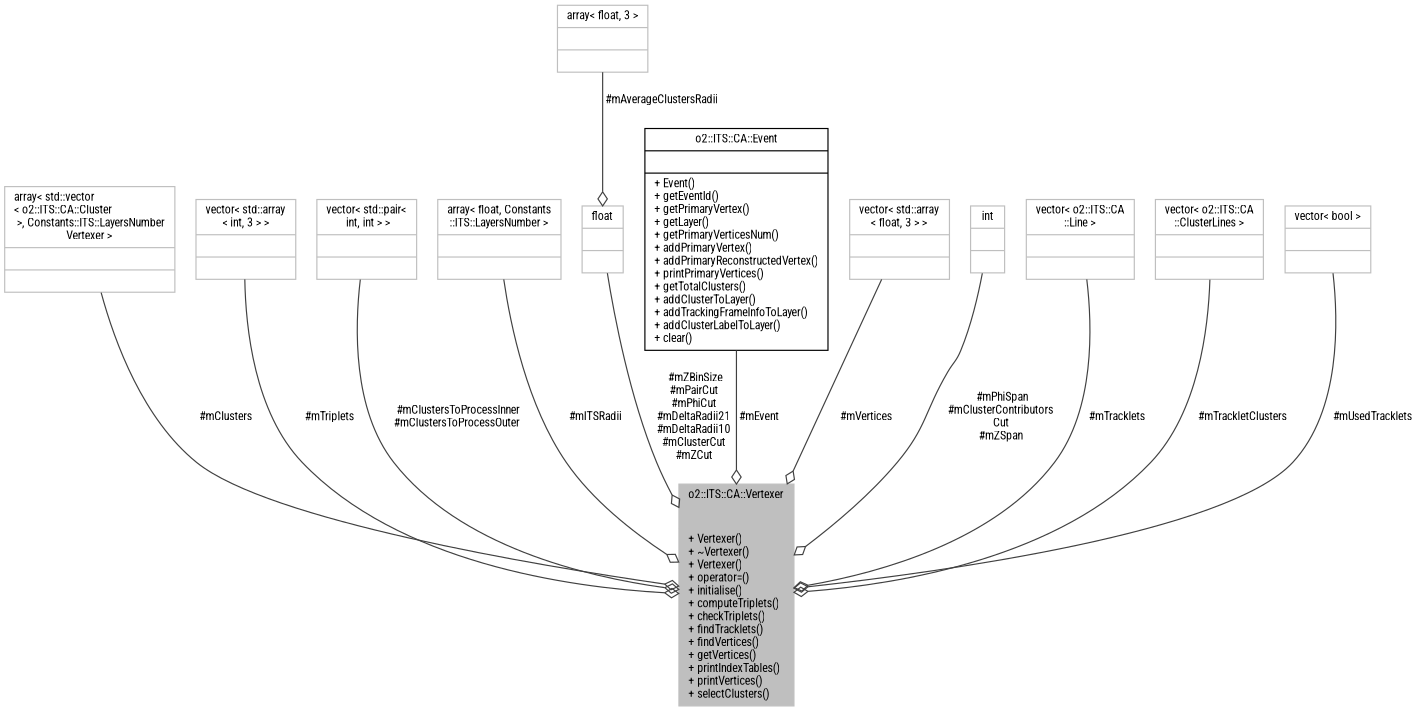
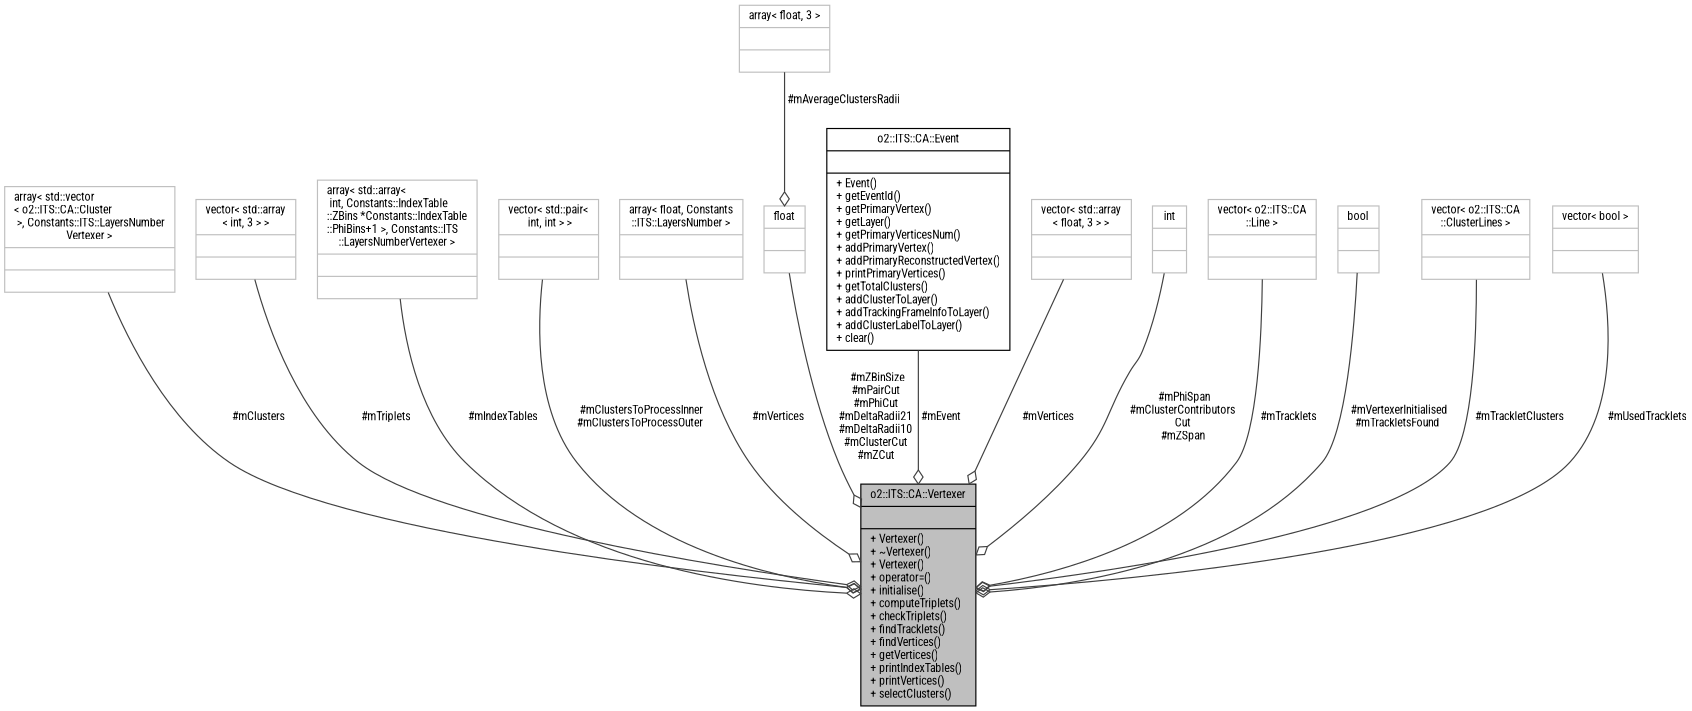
node "array< std::array<": added
node "bool": added
edge "array< float, Constants" -> "o2::ITS::CA::Vertexer": label " #mITSRadii" -> " #mVertices"
node "o2::ITS::CA::Vertexer": color grey75 -> black
